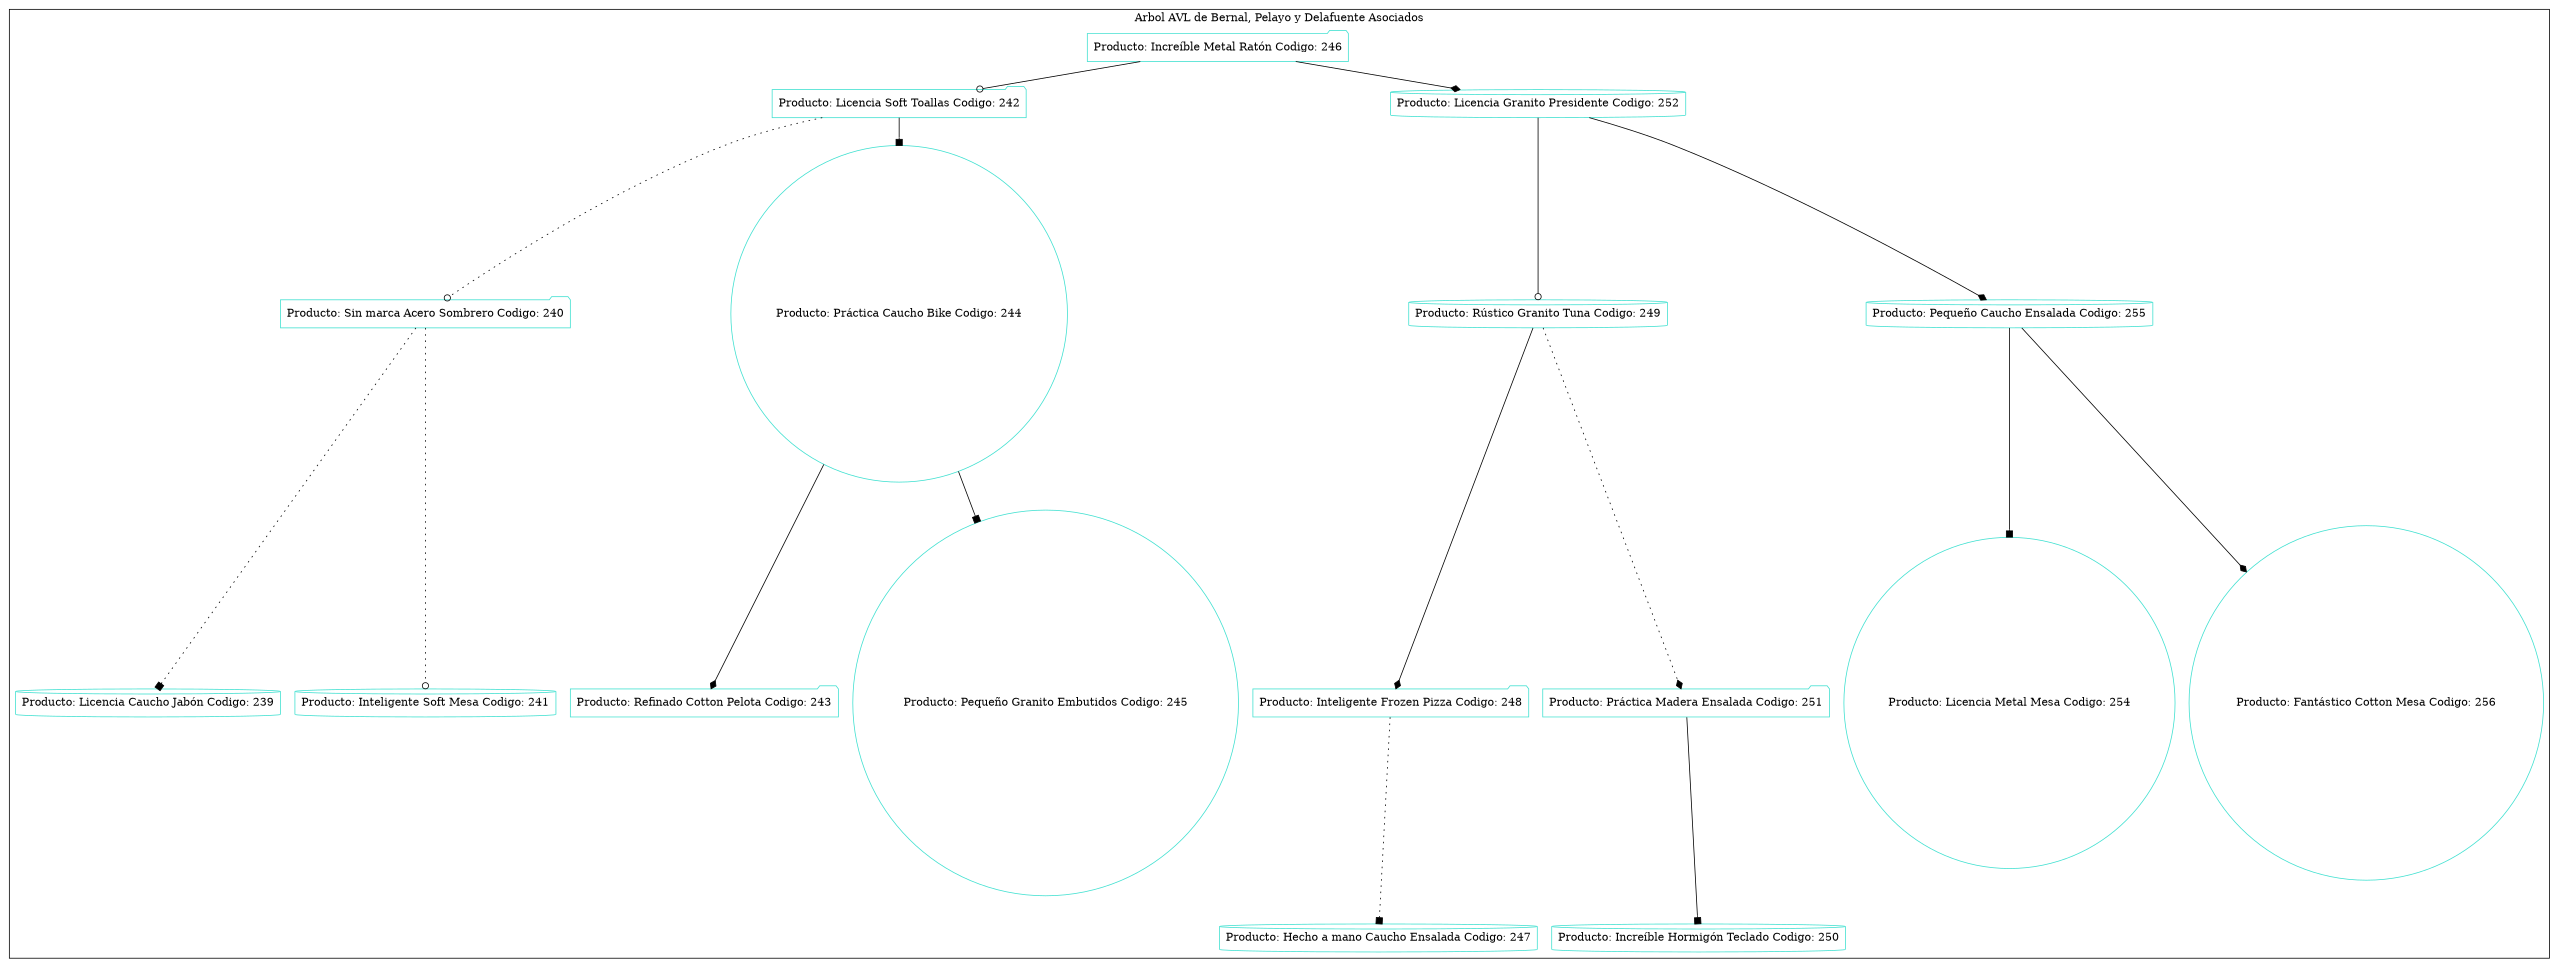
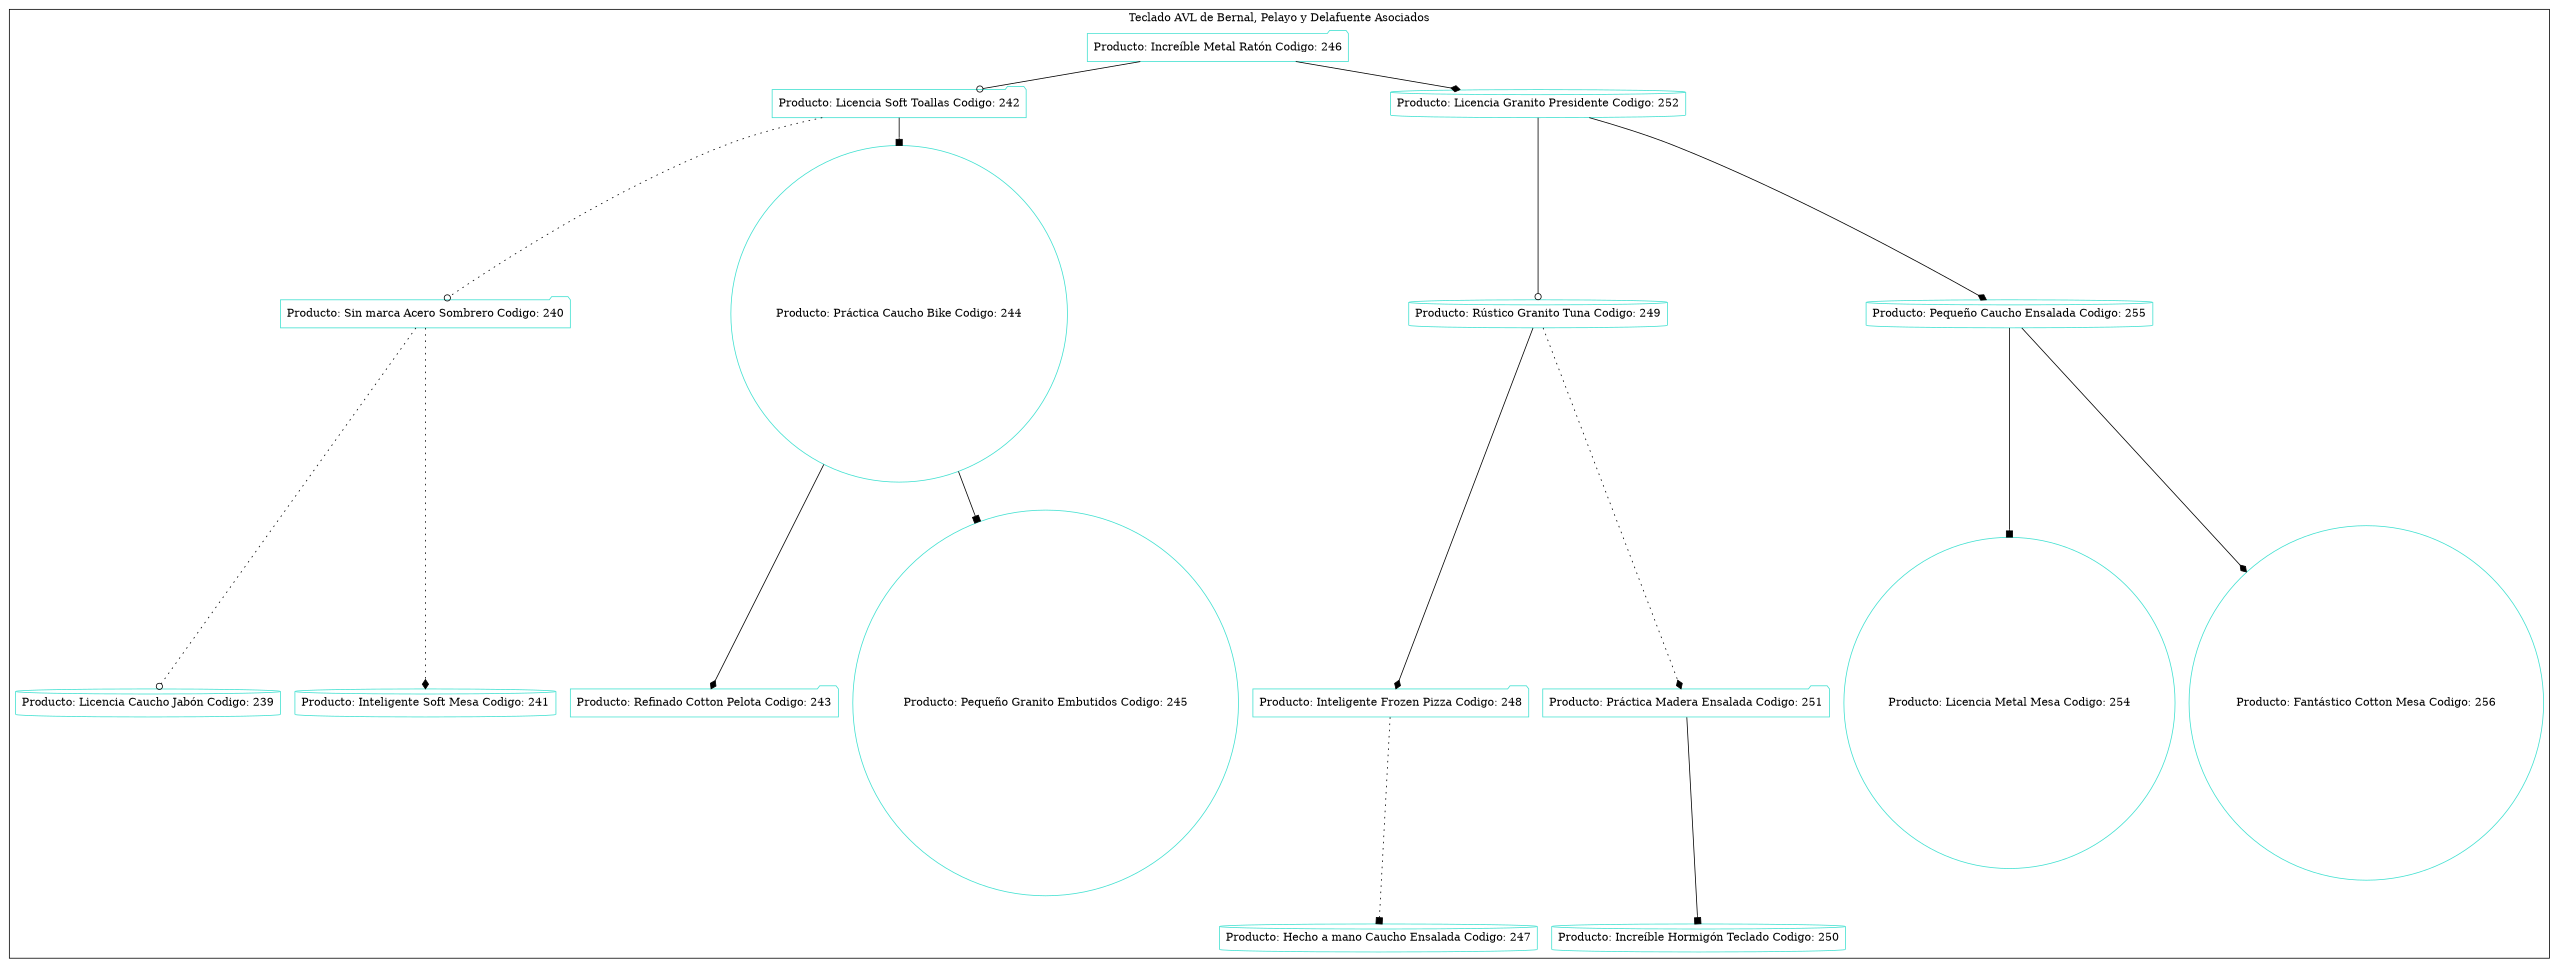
cluster "Arbol AVL de Bernal, Pelayo y Delafuente Asociados": label "Arbol AVL de Bernal, Pelayo y Delafuente Asociados" -> "Teclado AVL de Bernal, Pelayo y Delafuente Asociados"
edge "Producto: Sin marca Acero Sombrero Codigo: 240" -> "Producto: Inteligente Soft Mesa Codigo: 241": arrowhead odot -> diamond
edge "Producto: Sin marca Acero Sombrero Codigo: 240" -> "Producto: Licencia Caucho Jabón Codigo: 239": arrowhead box -> odot
